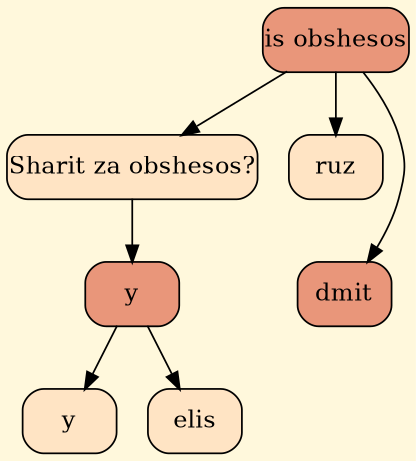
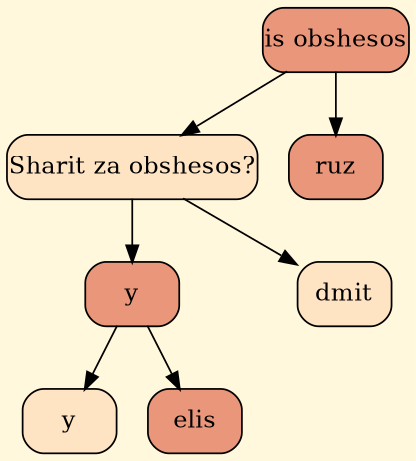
edge "is obshesos" -> "dmit": now "Sharit za obshesos?" -> "dmit"
node "ruz": fillcolor bisque -> darksalmon
node "dmit": fillcolor darksalmon -> bisque
node "elis": fillcolor bisque -> darksalmon
